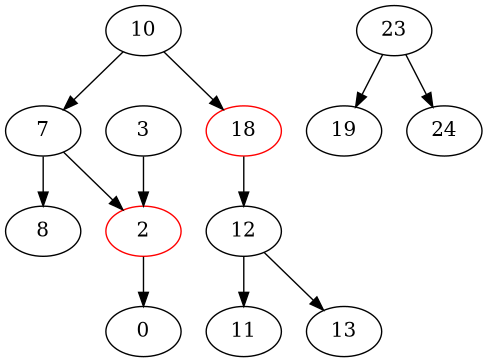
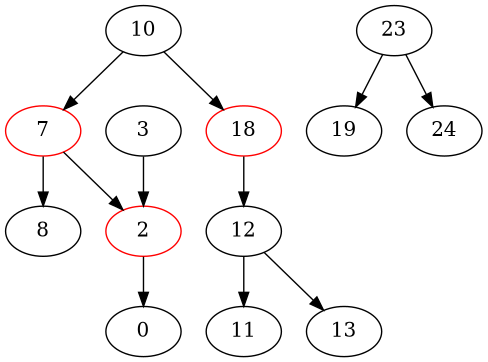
node "7": color black -> red
